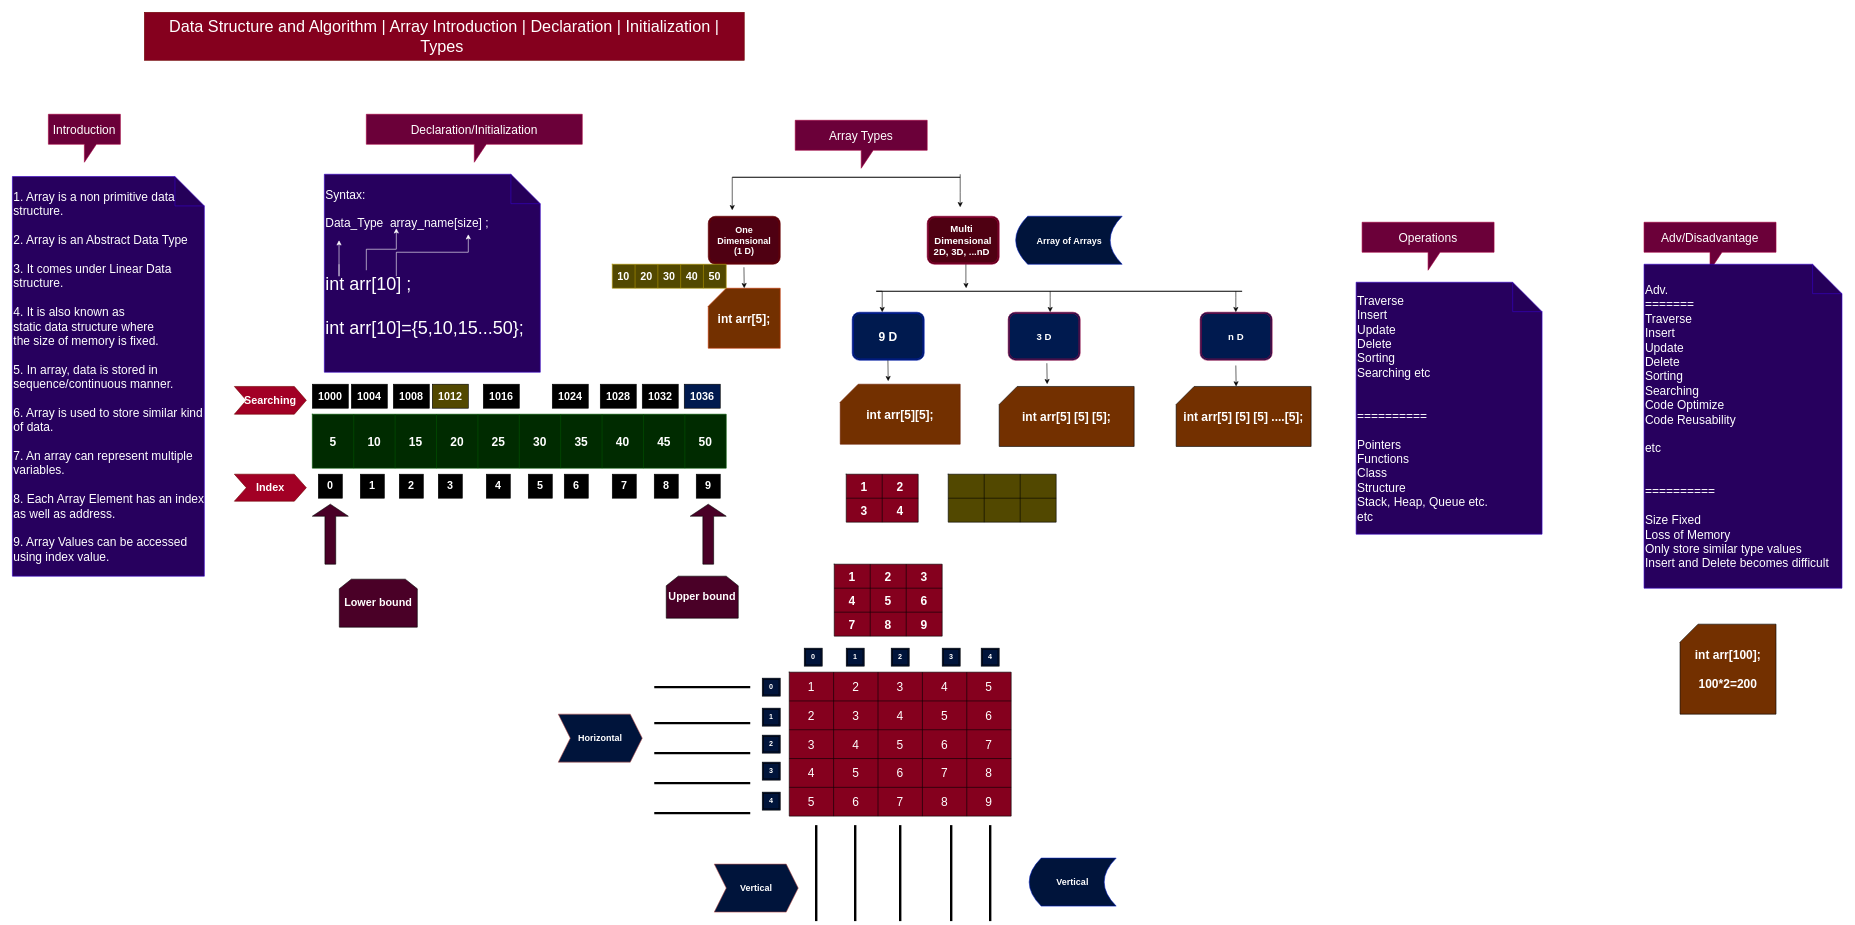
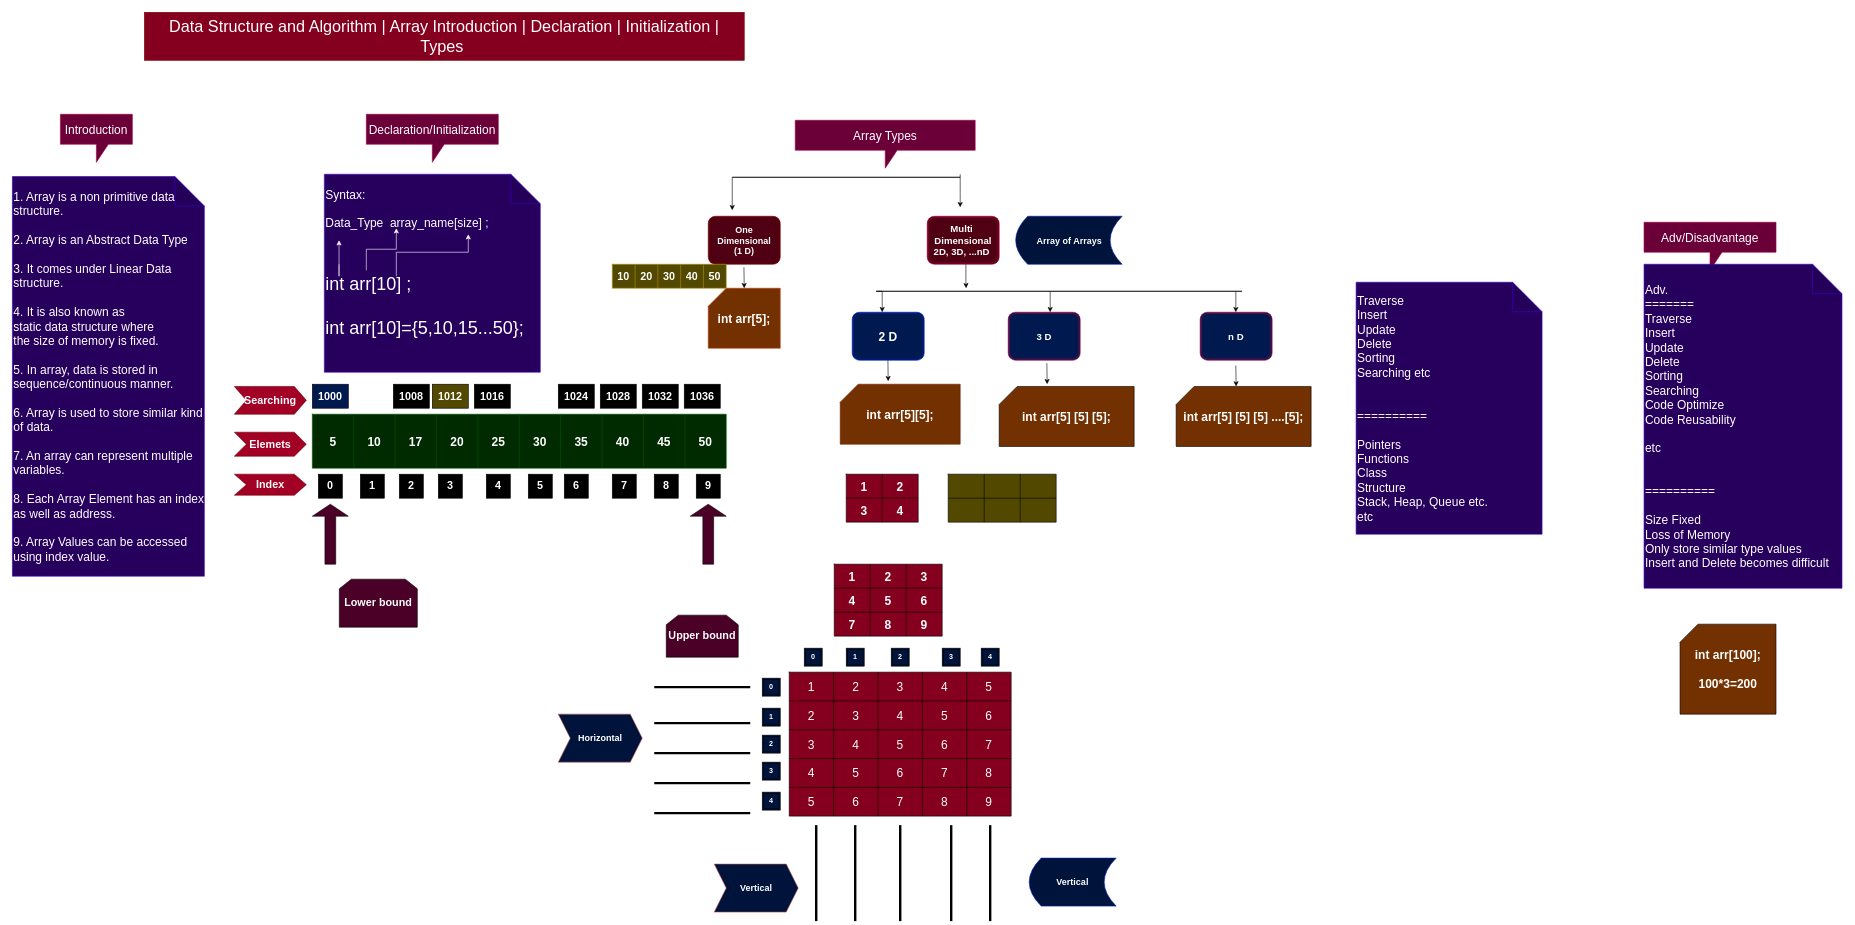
node "Introduction": moved (84, 138) -> (96, 138)
node "Declaration/Initialization": size 216x48 -> 132x48
node "Array Types": size 132x48 -> 180x48
node "Operations": removed
node "9 D": label "9 D" -> "2 D"
node "1000": fillcolor #000000 -> #001a4f
node "1004": removed
node "1016": moved (501, 396) -> (492, 396)
node "1024": moved (570, 396) -> (576, 396)
node "1036": fillcolor #001a4f -> #000000
node "15": label "15" -> "17"
node "Elemets": added
node "Index": size 72x27 -> 72x21
node "Upper bound": moved (702, 597) -> (702, 636)
node "int arr[100]; 100*2=200": label "int arr[100]; 100*2=200" -> "int arr[100]; 100*3=200"
